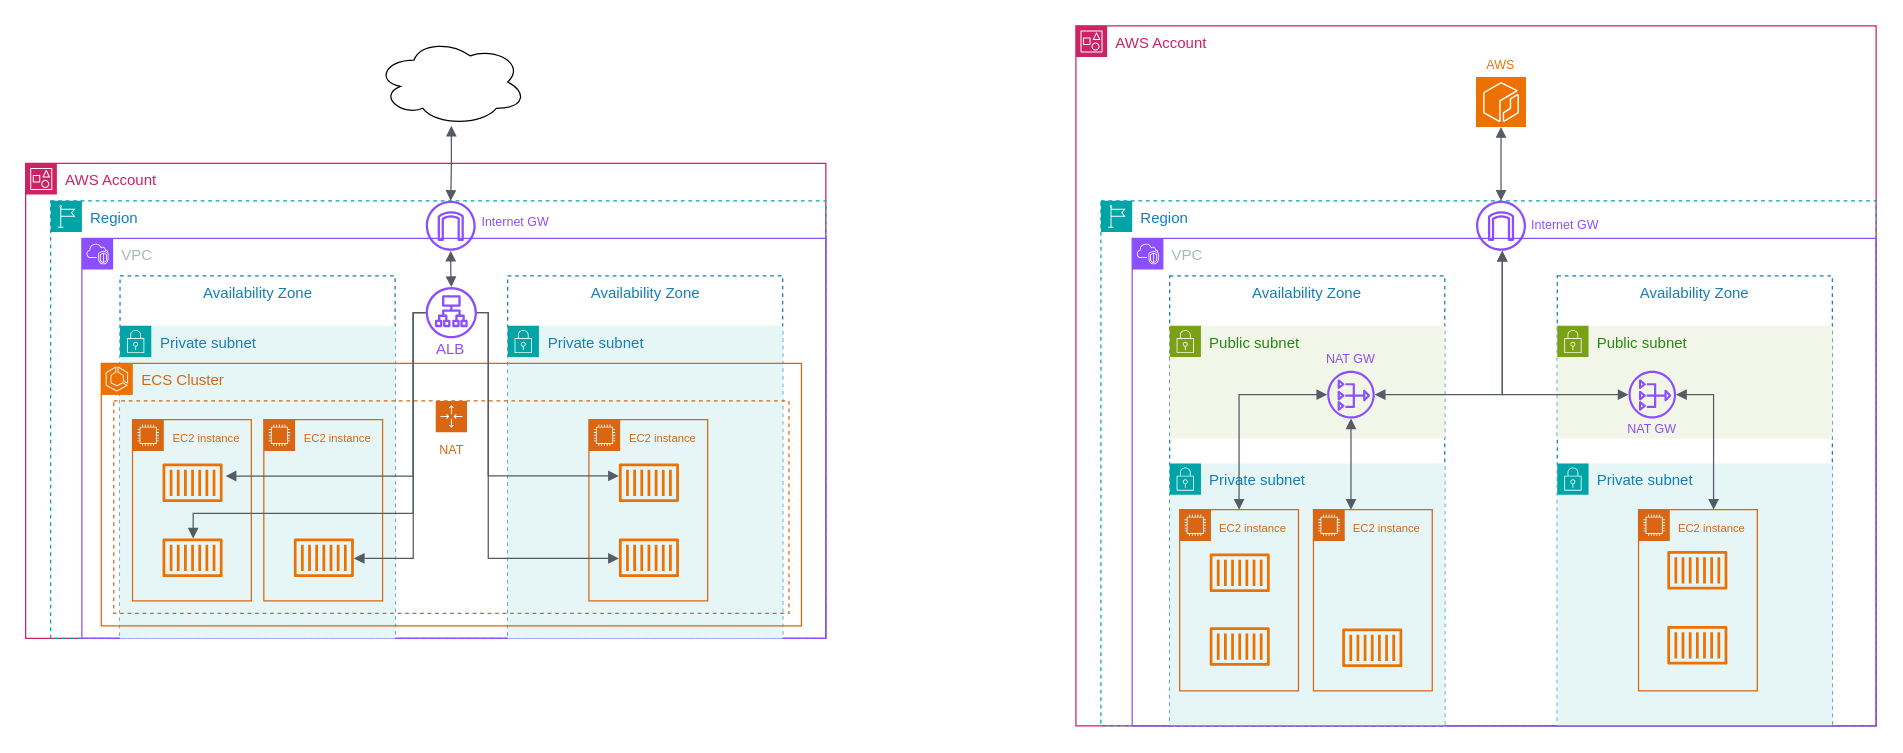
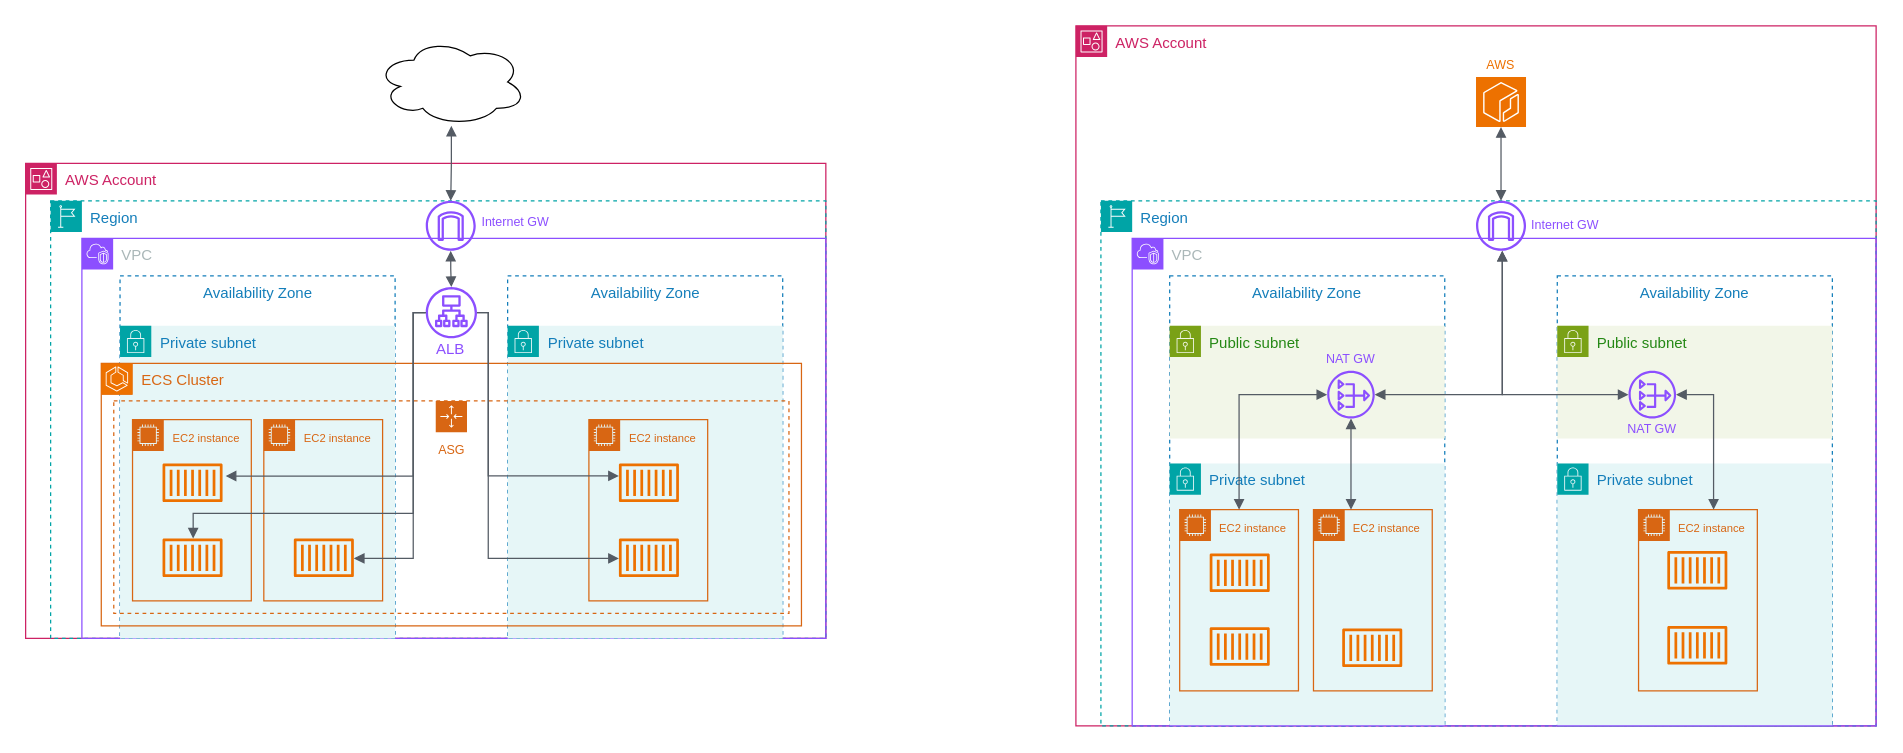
node "NAT": label "NAT" -> "ASG"
